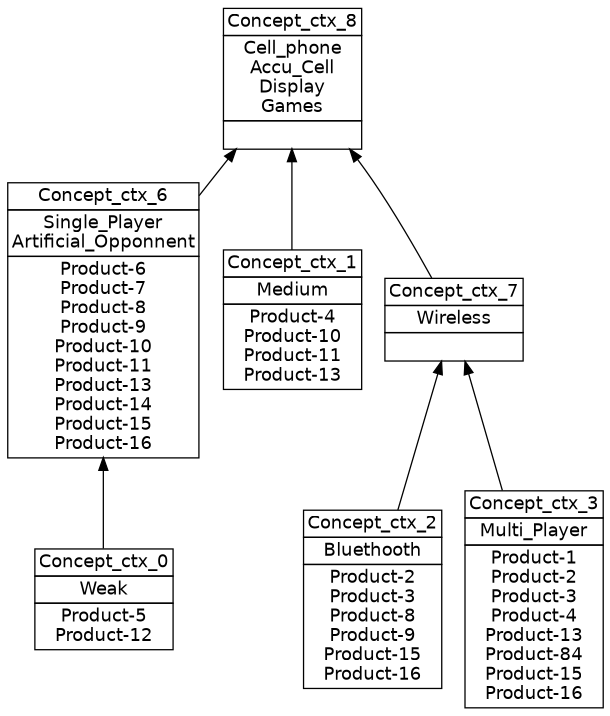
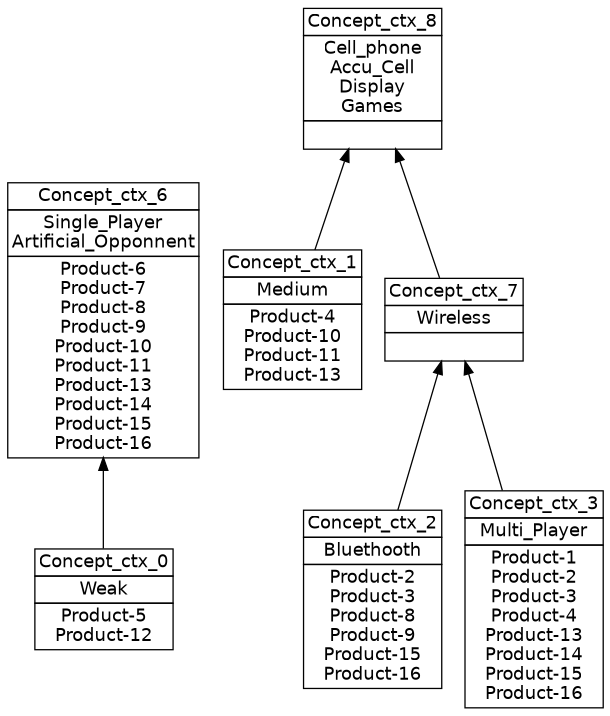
edge "Concept_ctx_6" -> "Concept_ctx_8": removed
node "Concept_ctx_3": text "Product-84" -> "Product-14"
